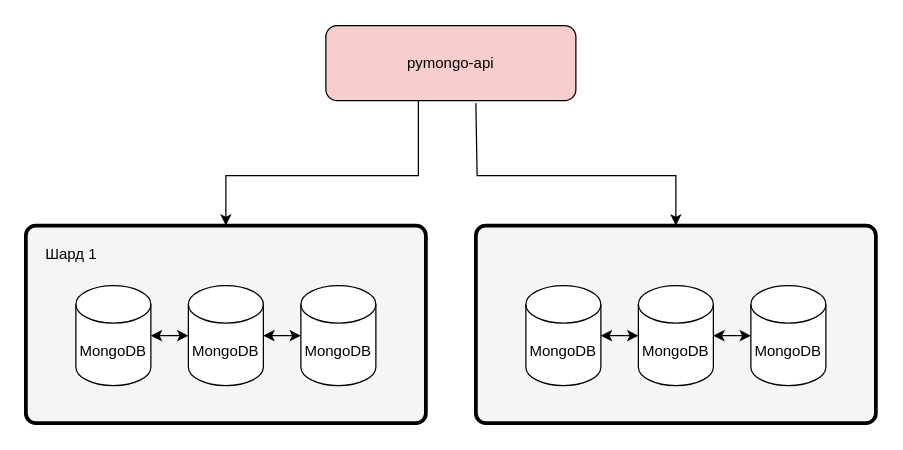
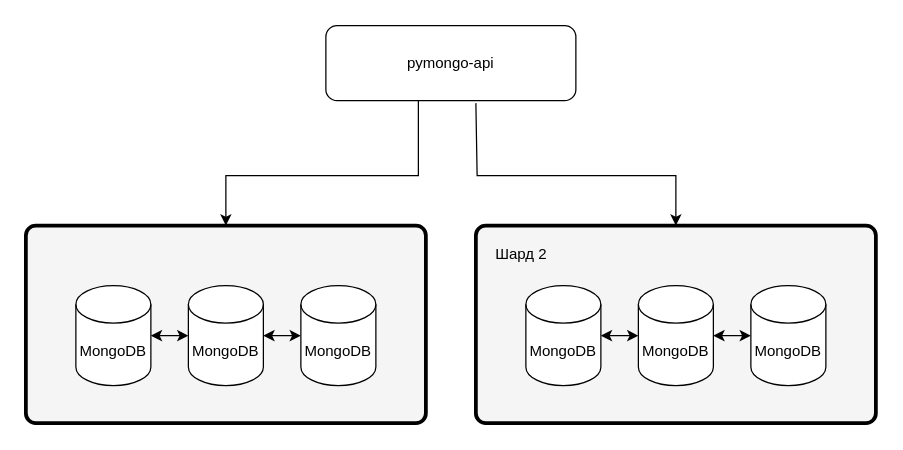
node "pymongo-api": fillcolor #f8cecc -> #ffffff
node "Шард 1": removed
node "Шард 2": added
